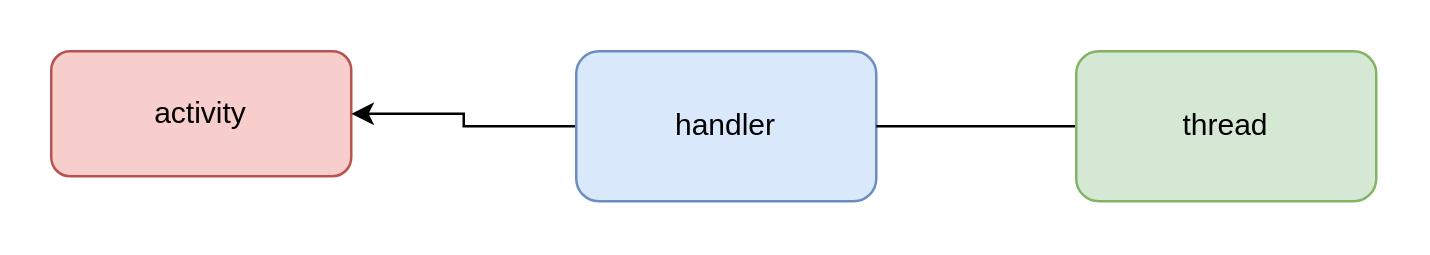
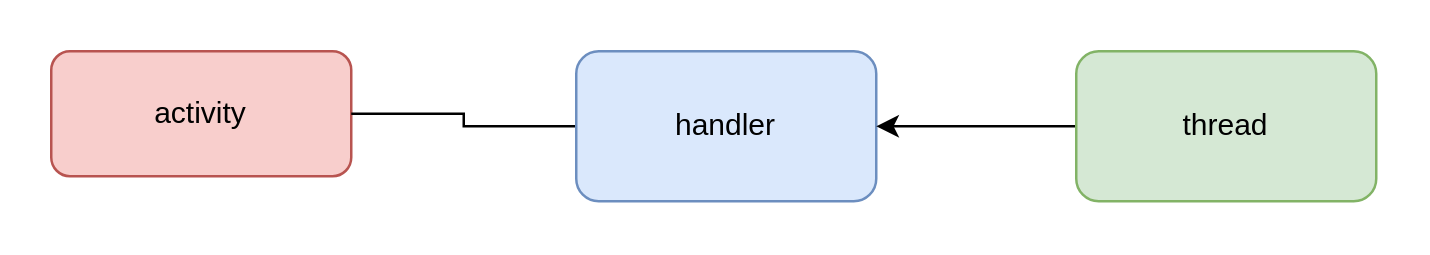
edge "handler" -> "activity": arrowhead classic -> none
edge "handler" -- "thread": arrowhead none -> classic
